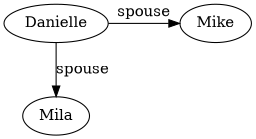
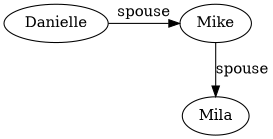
edge "Danielle" -> "Mila": now "Mike" -> "Mila"
